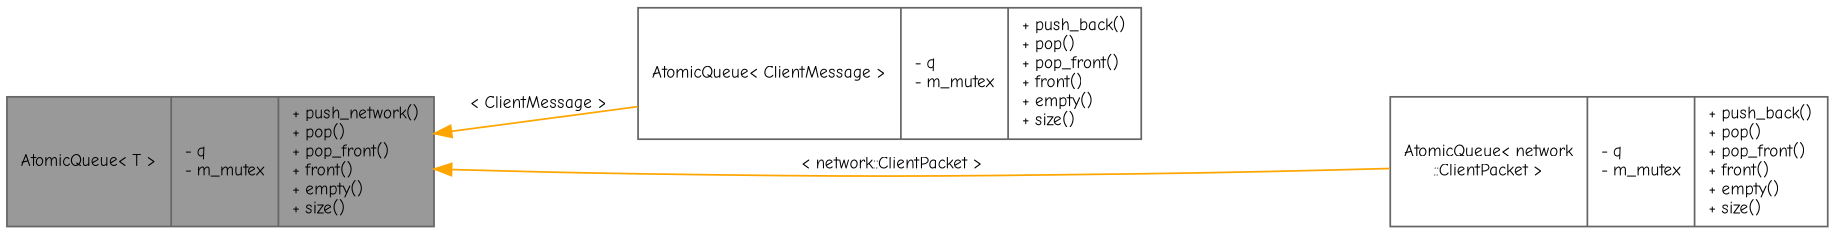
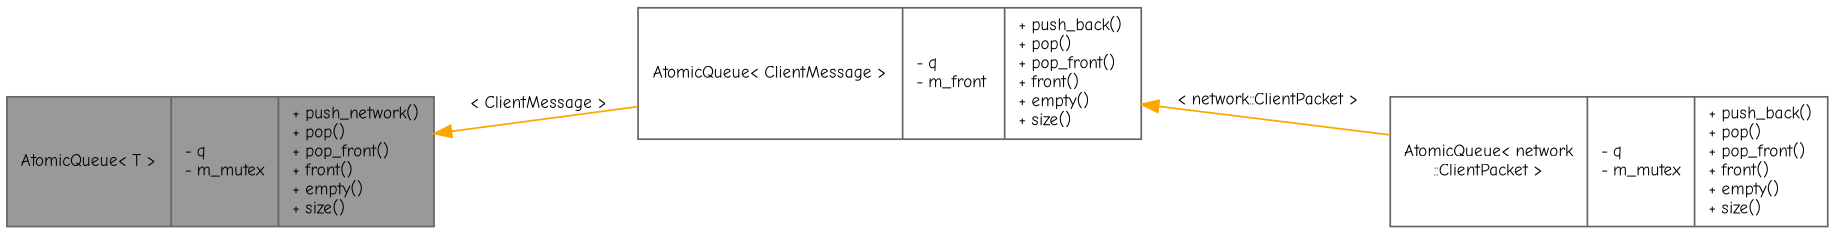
node "AtomicQueue< ClientMessage >": text "- m_mutex" -> "- m_front"
edge "AtomicQueue< network" -> "AtomicQueue< T >": now "AtomicQueue< network" -> "AtomicQueue< ClientMessage >"
